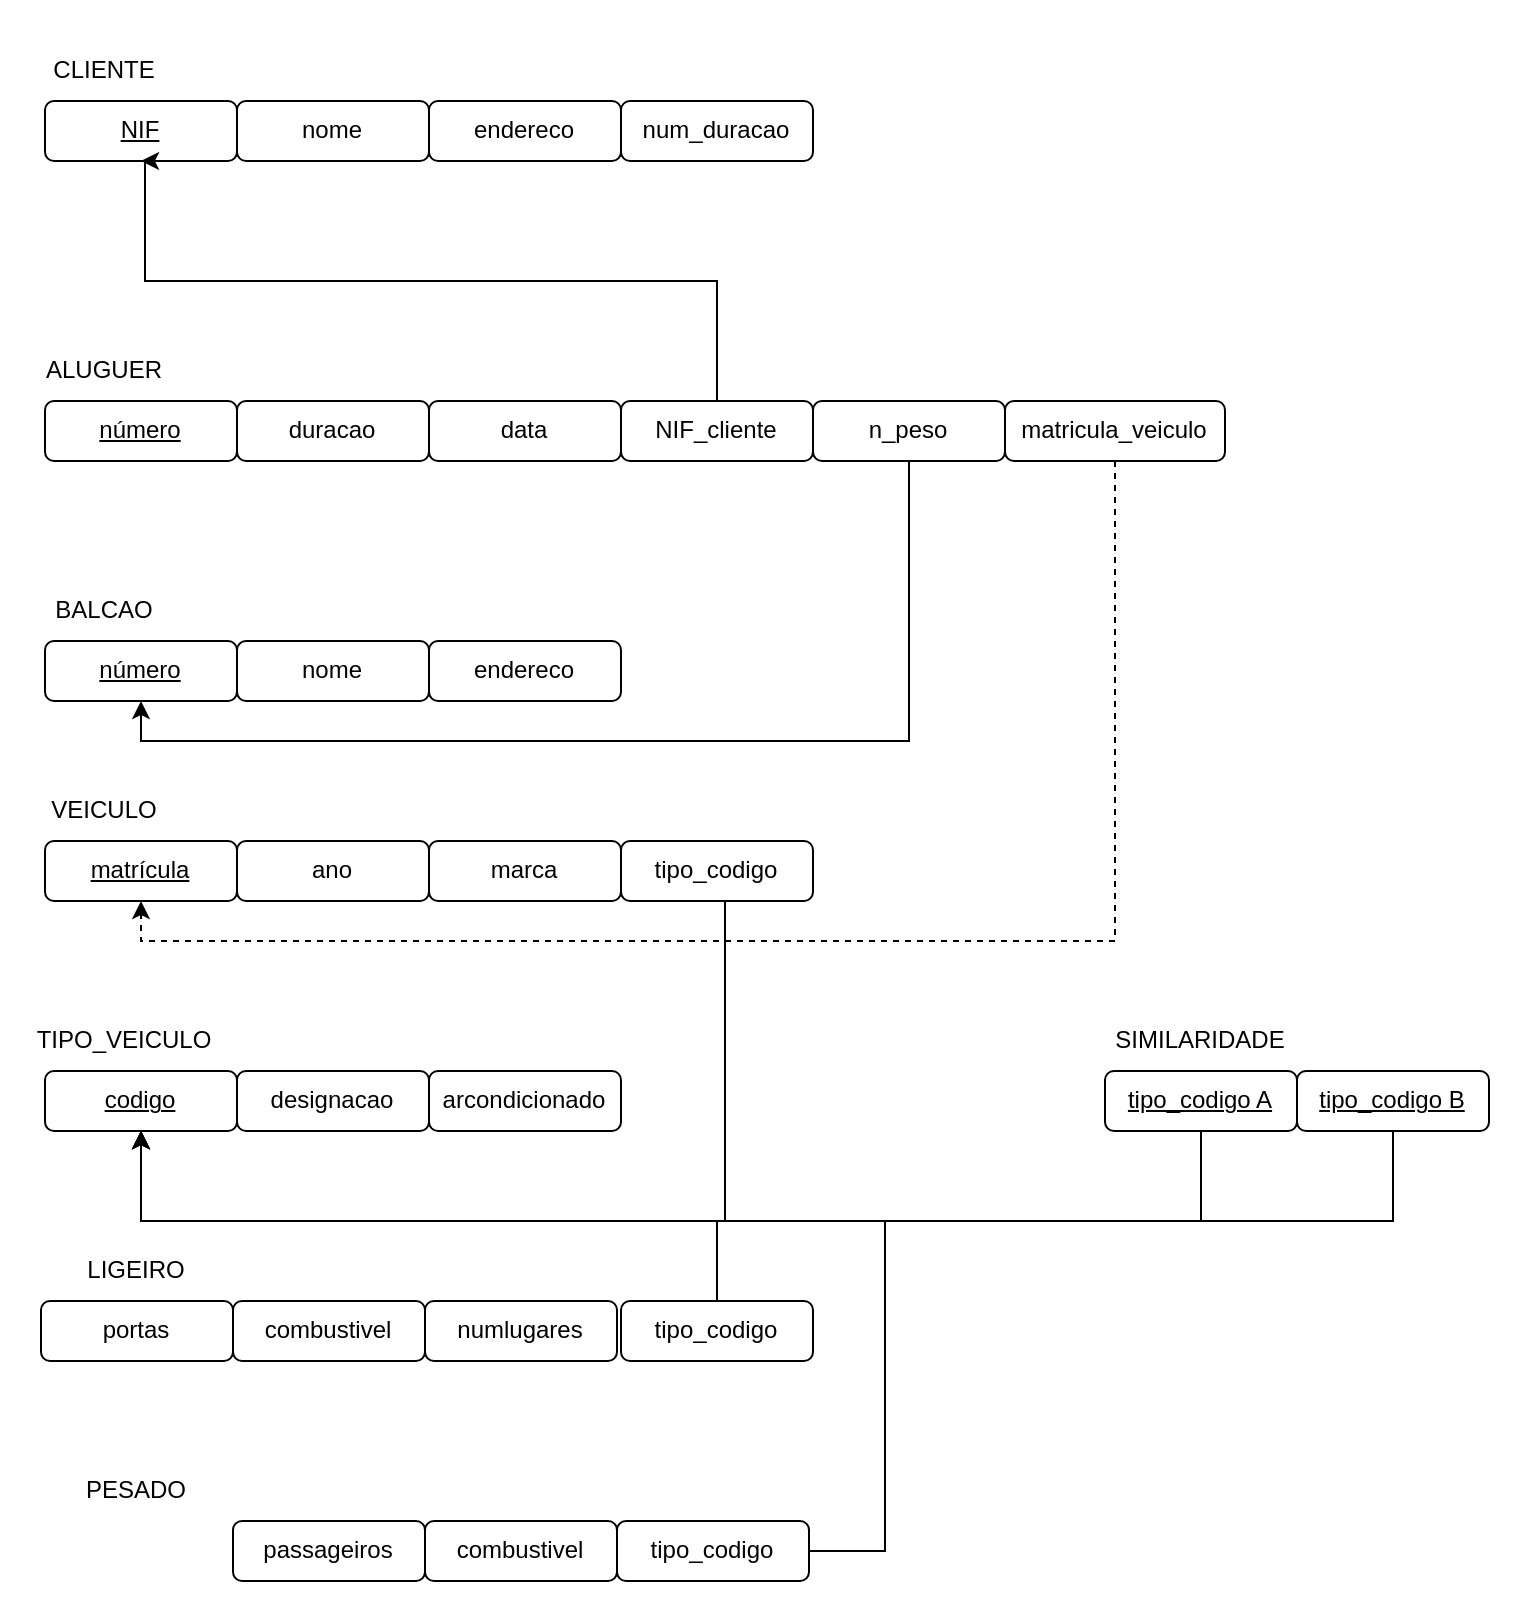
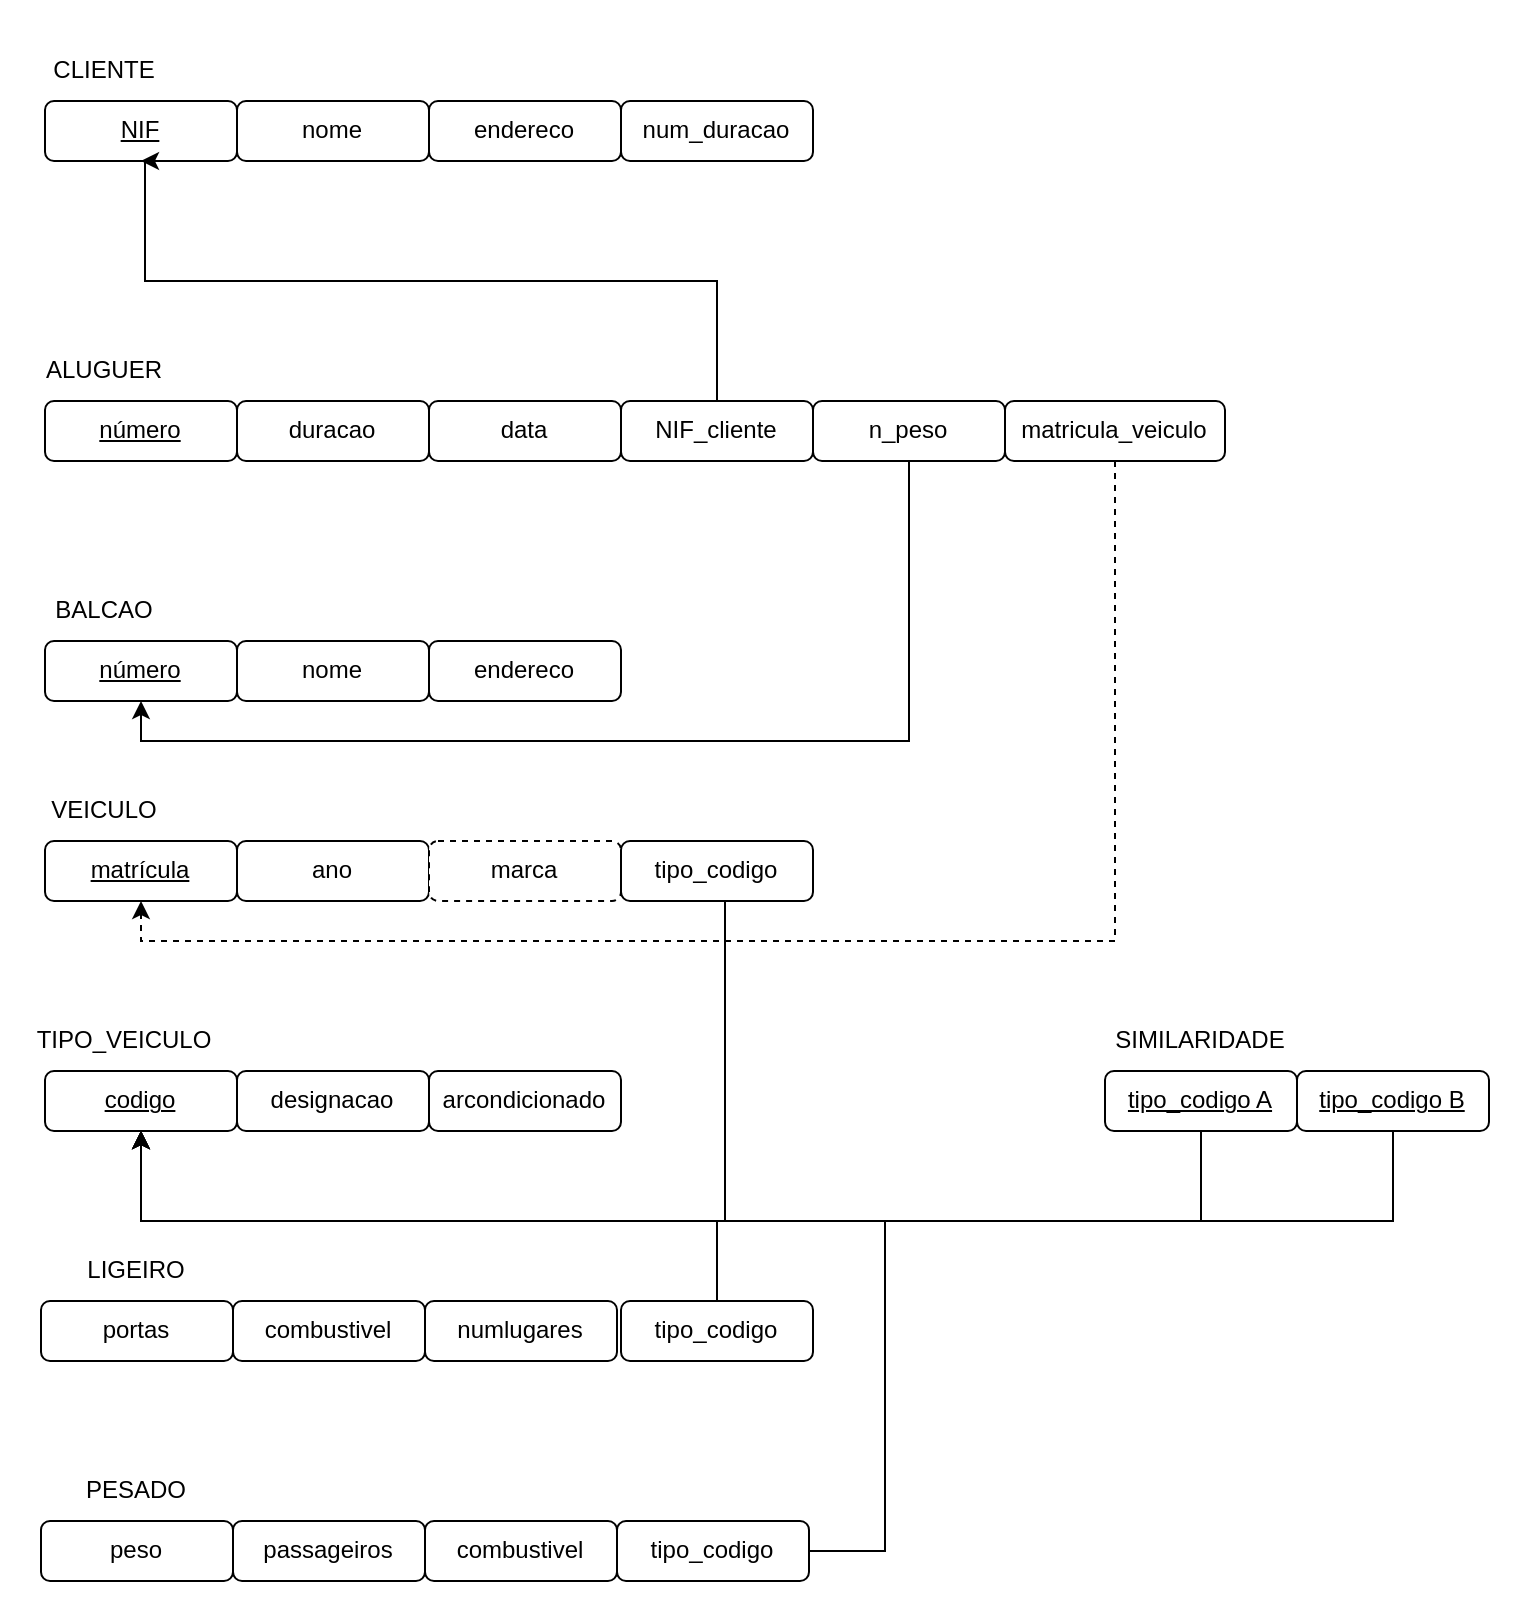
node "marca": style solid -> dashed
node "peso": added
